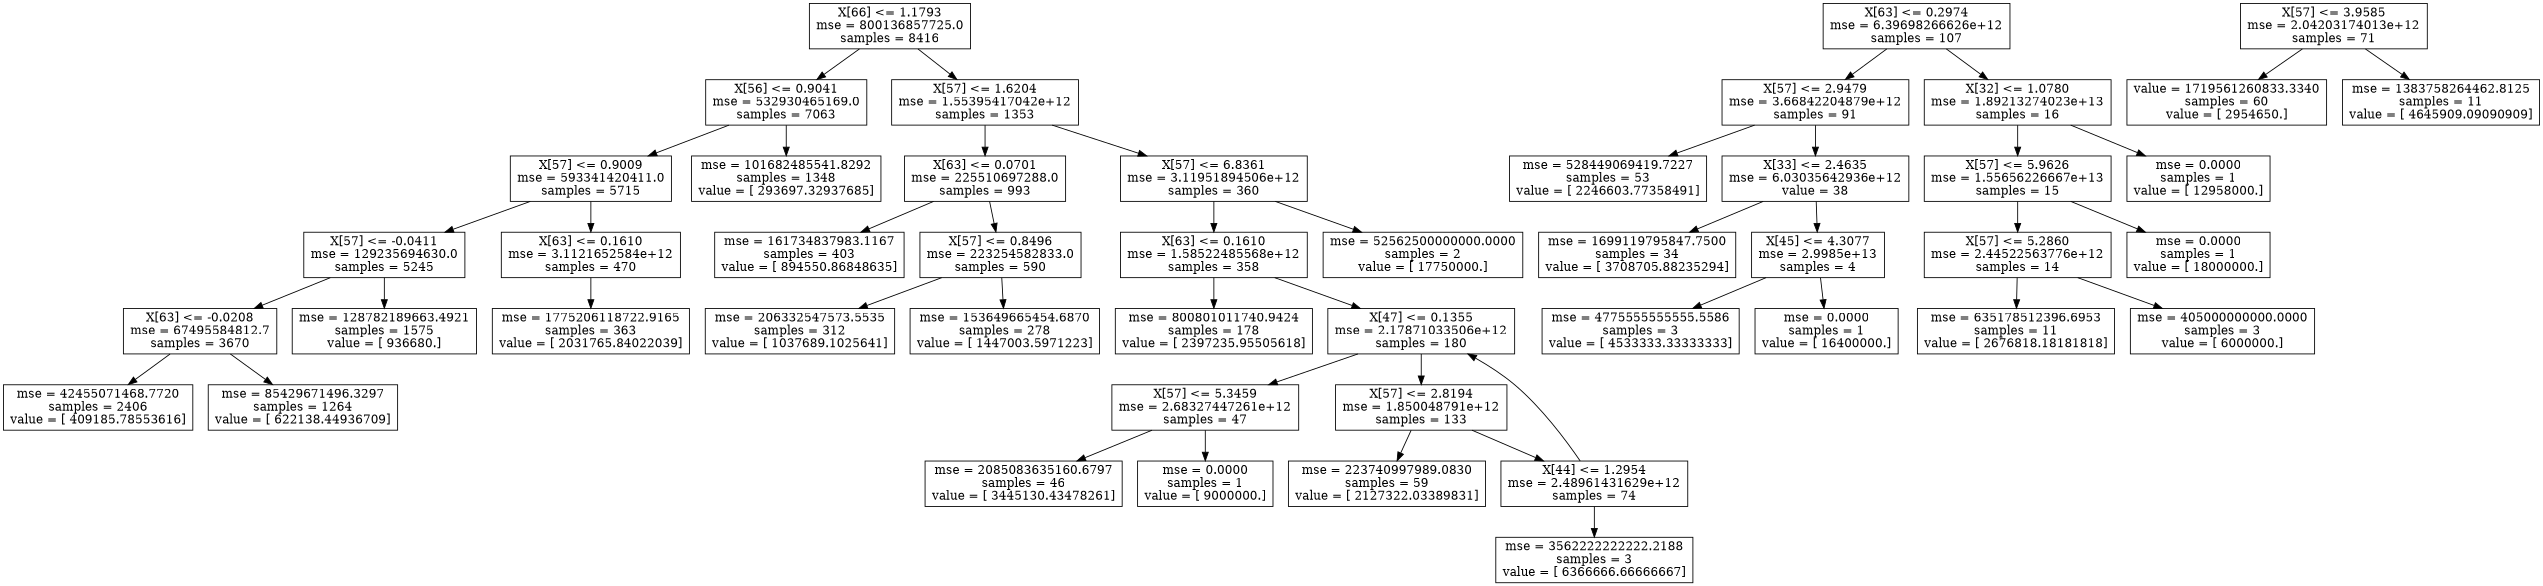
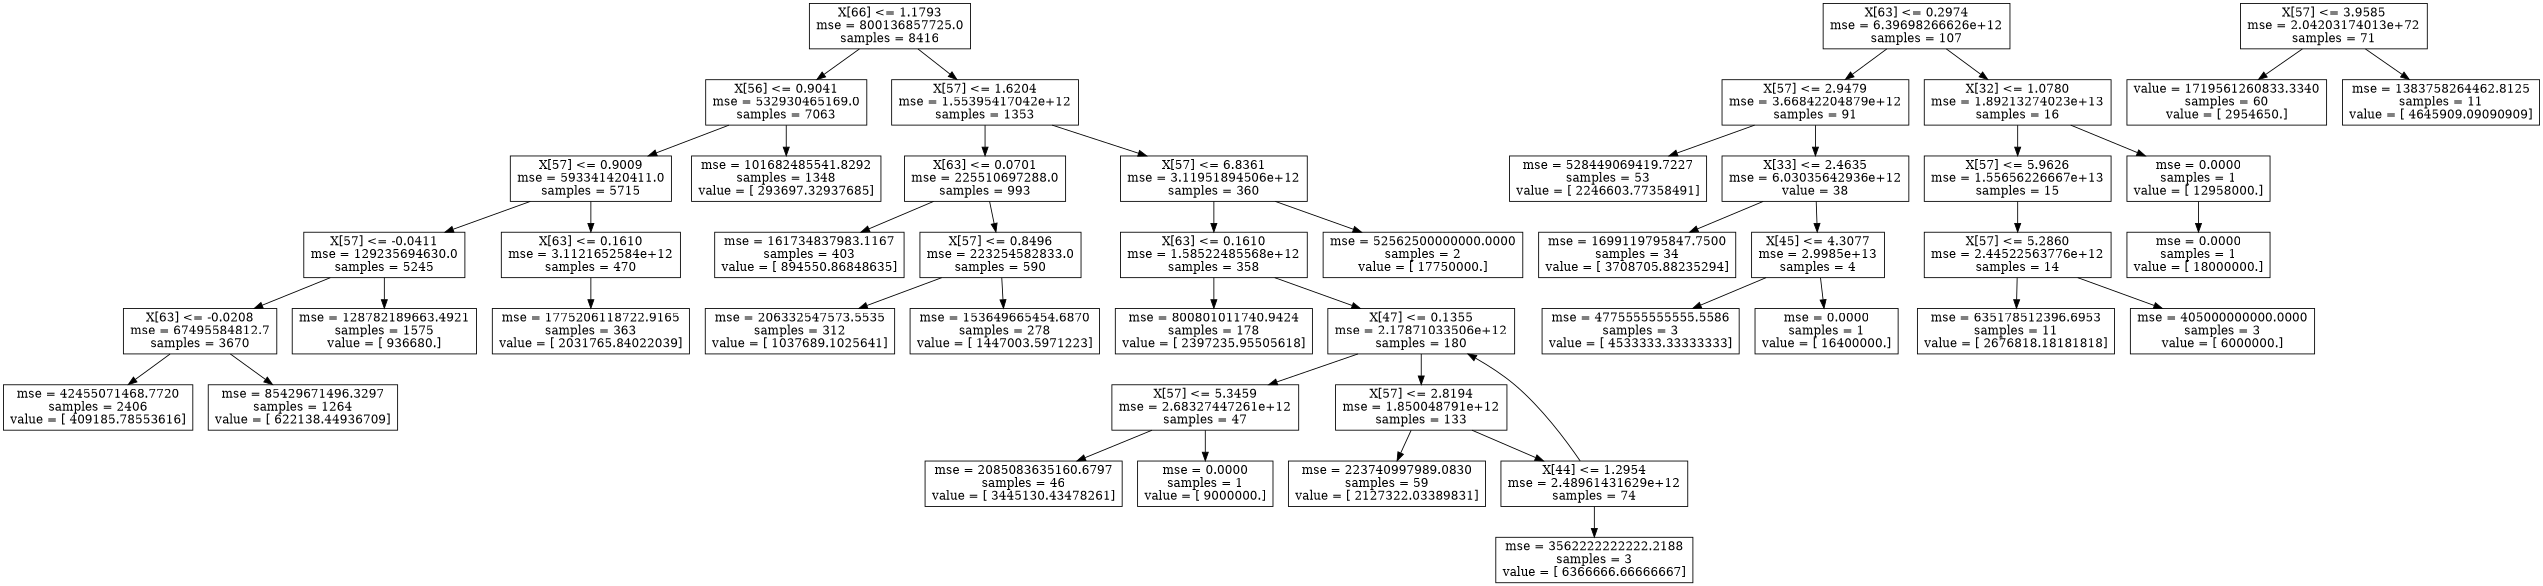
node "X[57] <= 3.9585 mse = 2.04203174013e+12 samples = 71": label "X[57] <= 3.9585 mse = 2.04203174013e+12 samples = 71" -> "X[57] <= 3.9585 mse = 2.04203174013e+72 samples = 71"
edge "X[57] <= 5.9626 mse = 1.55656226667e+13 samples = 15" -> "mse = 0.0000 samples = 1 value = [ 18000000.]": now "mse = 0.0000 samples = 1 value = [ 12958000.]" -> "mse = 0.0000 samples = 1 value = [ 18000000.]"
